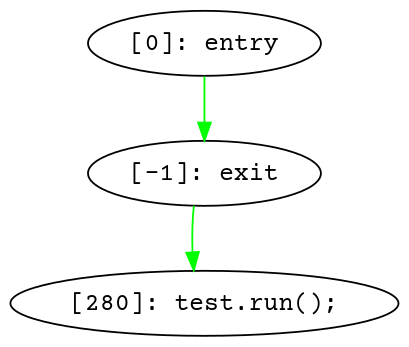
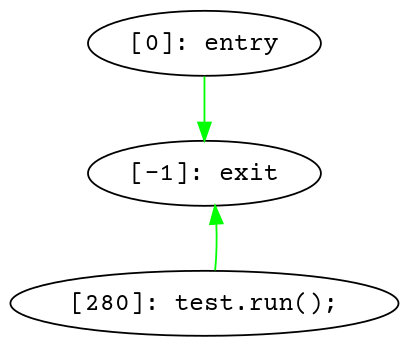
edge "[-1]: exit" -> "[280]: test.run();": reversed
